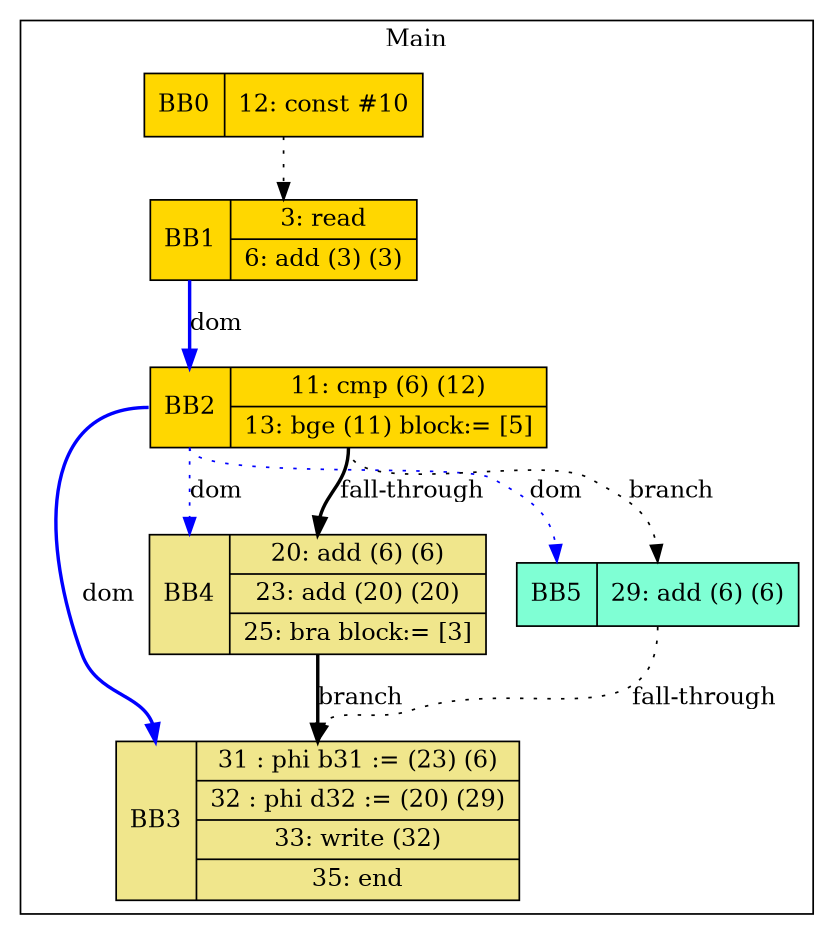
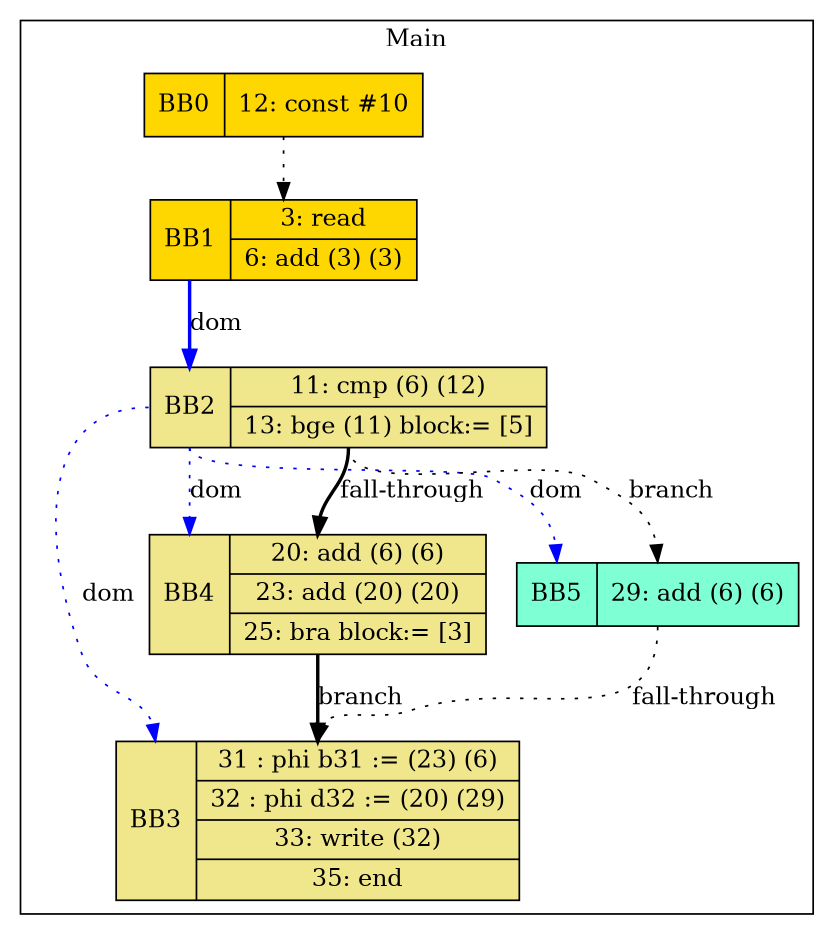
node "BB2": fillcolor gold -> khaki
edge "BB2" -> "BB3": style bold -> dotted
